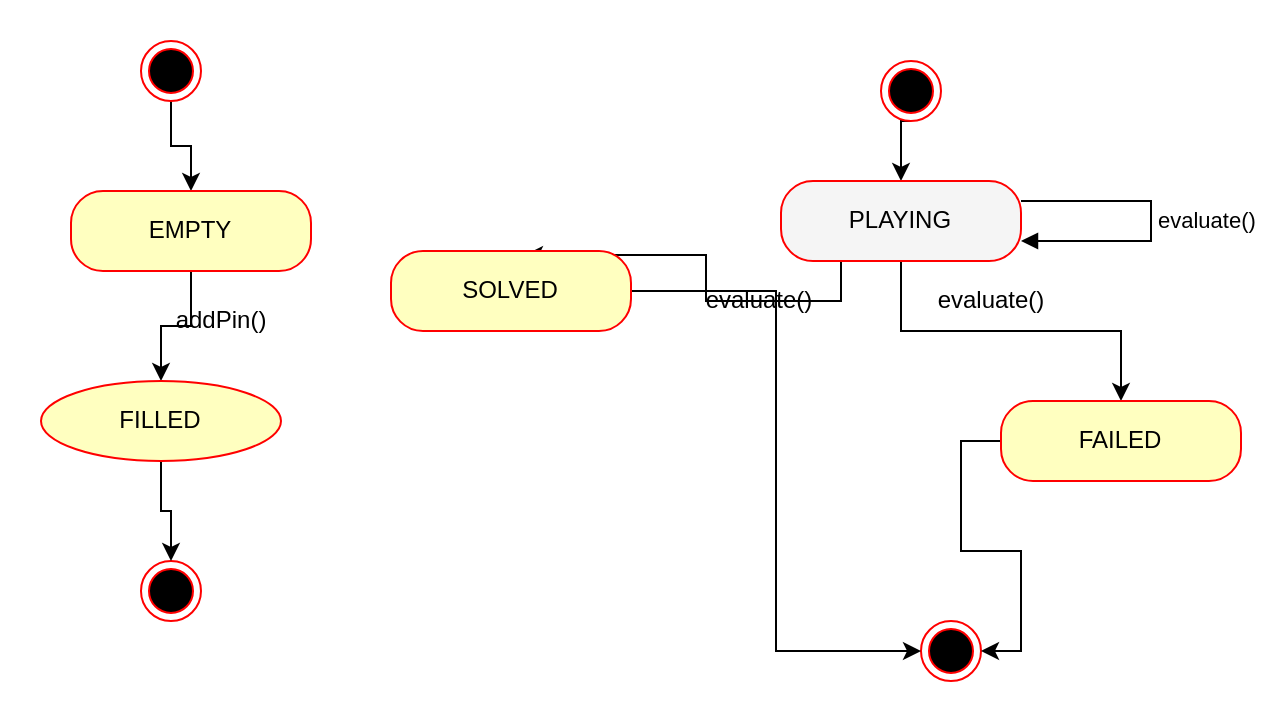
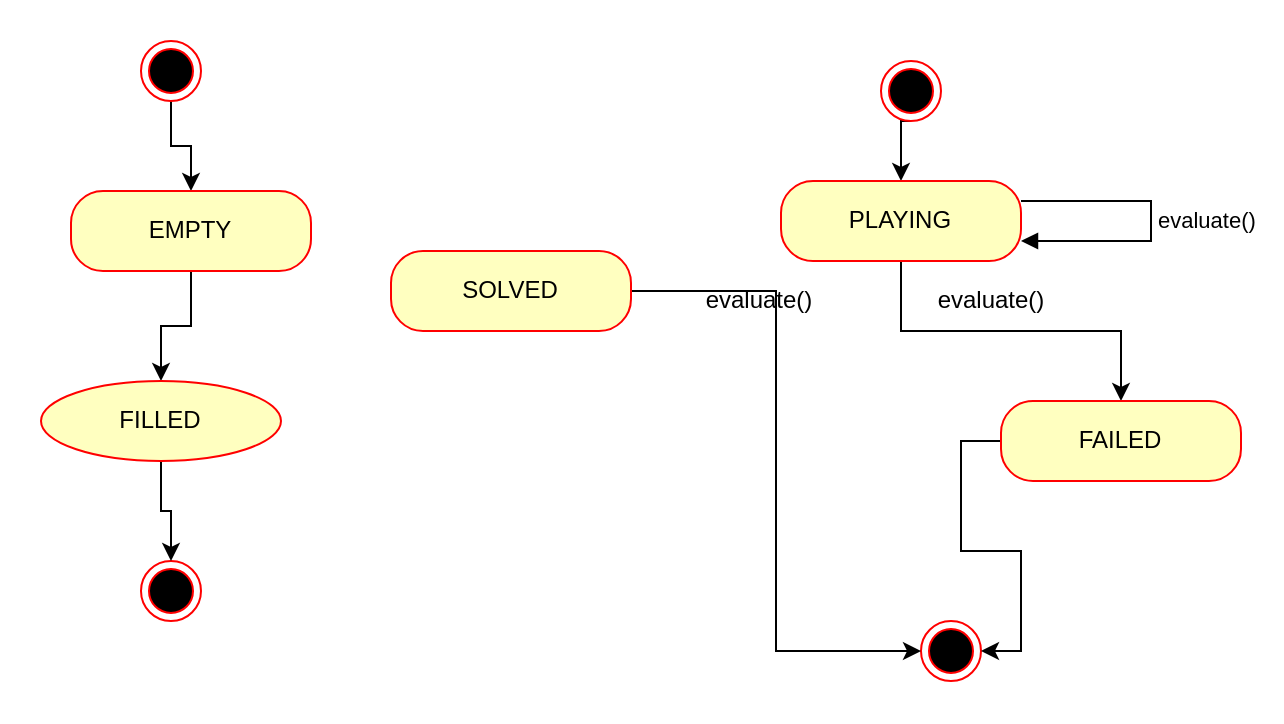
node "PLAYING": fillcolor #f5f5f5 -> #ffffc0
edge "PLAYING" -> "SOLVED": removed
node "addPin()": removed
